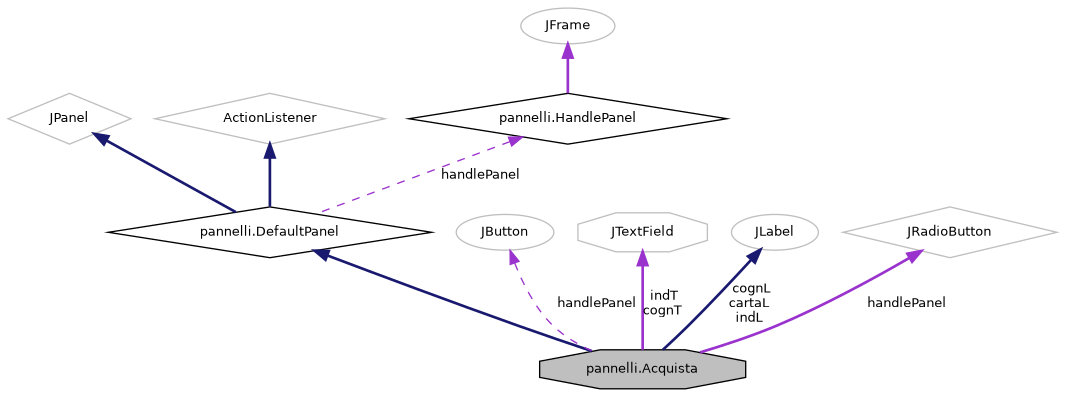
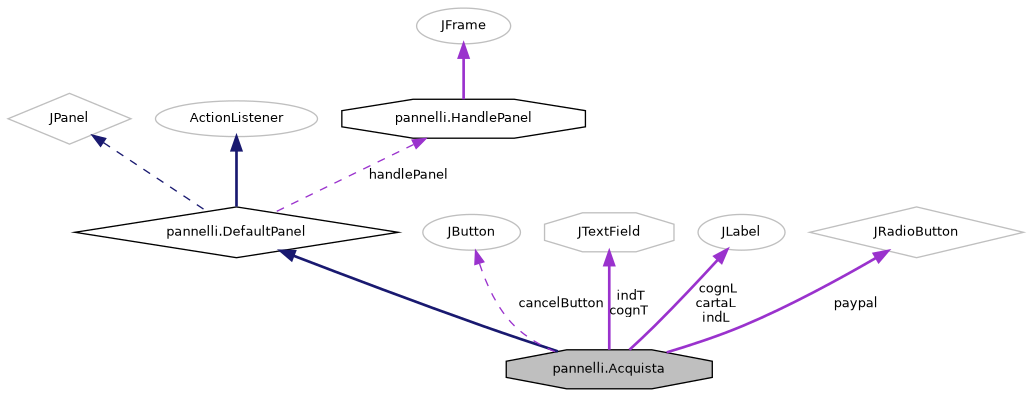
node "ActionListener": shape diamond -> ellipse
node "pannelli.HandlePanel": shape diamond -> octagon
edge "pannelli.DefaultPanel" -> "JPanel": style bold -> dashed
edge "pannelli.Acquista" -> "JButton": label " handlePanel" -> " cancelButton"
edge "pannelli.Acquista" -> "JRadioButton": label " handlePanel" -> " paypal"
edge "pannelli.Acquista" -> "JLabel": color midnightblue -> darkorchid3
